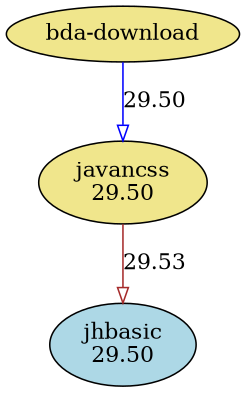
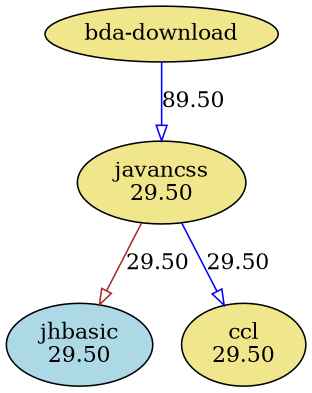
edge "bda-download" -> "javancss 29.50": label "29.50" -> "89.50"
edge "javancss 29.50" -> "jhbasic 29.50": label "29.53" -> "29.50"
node "ccl 29.50": added
